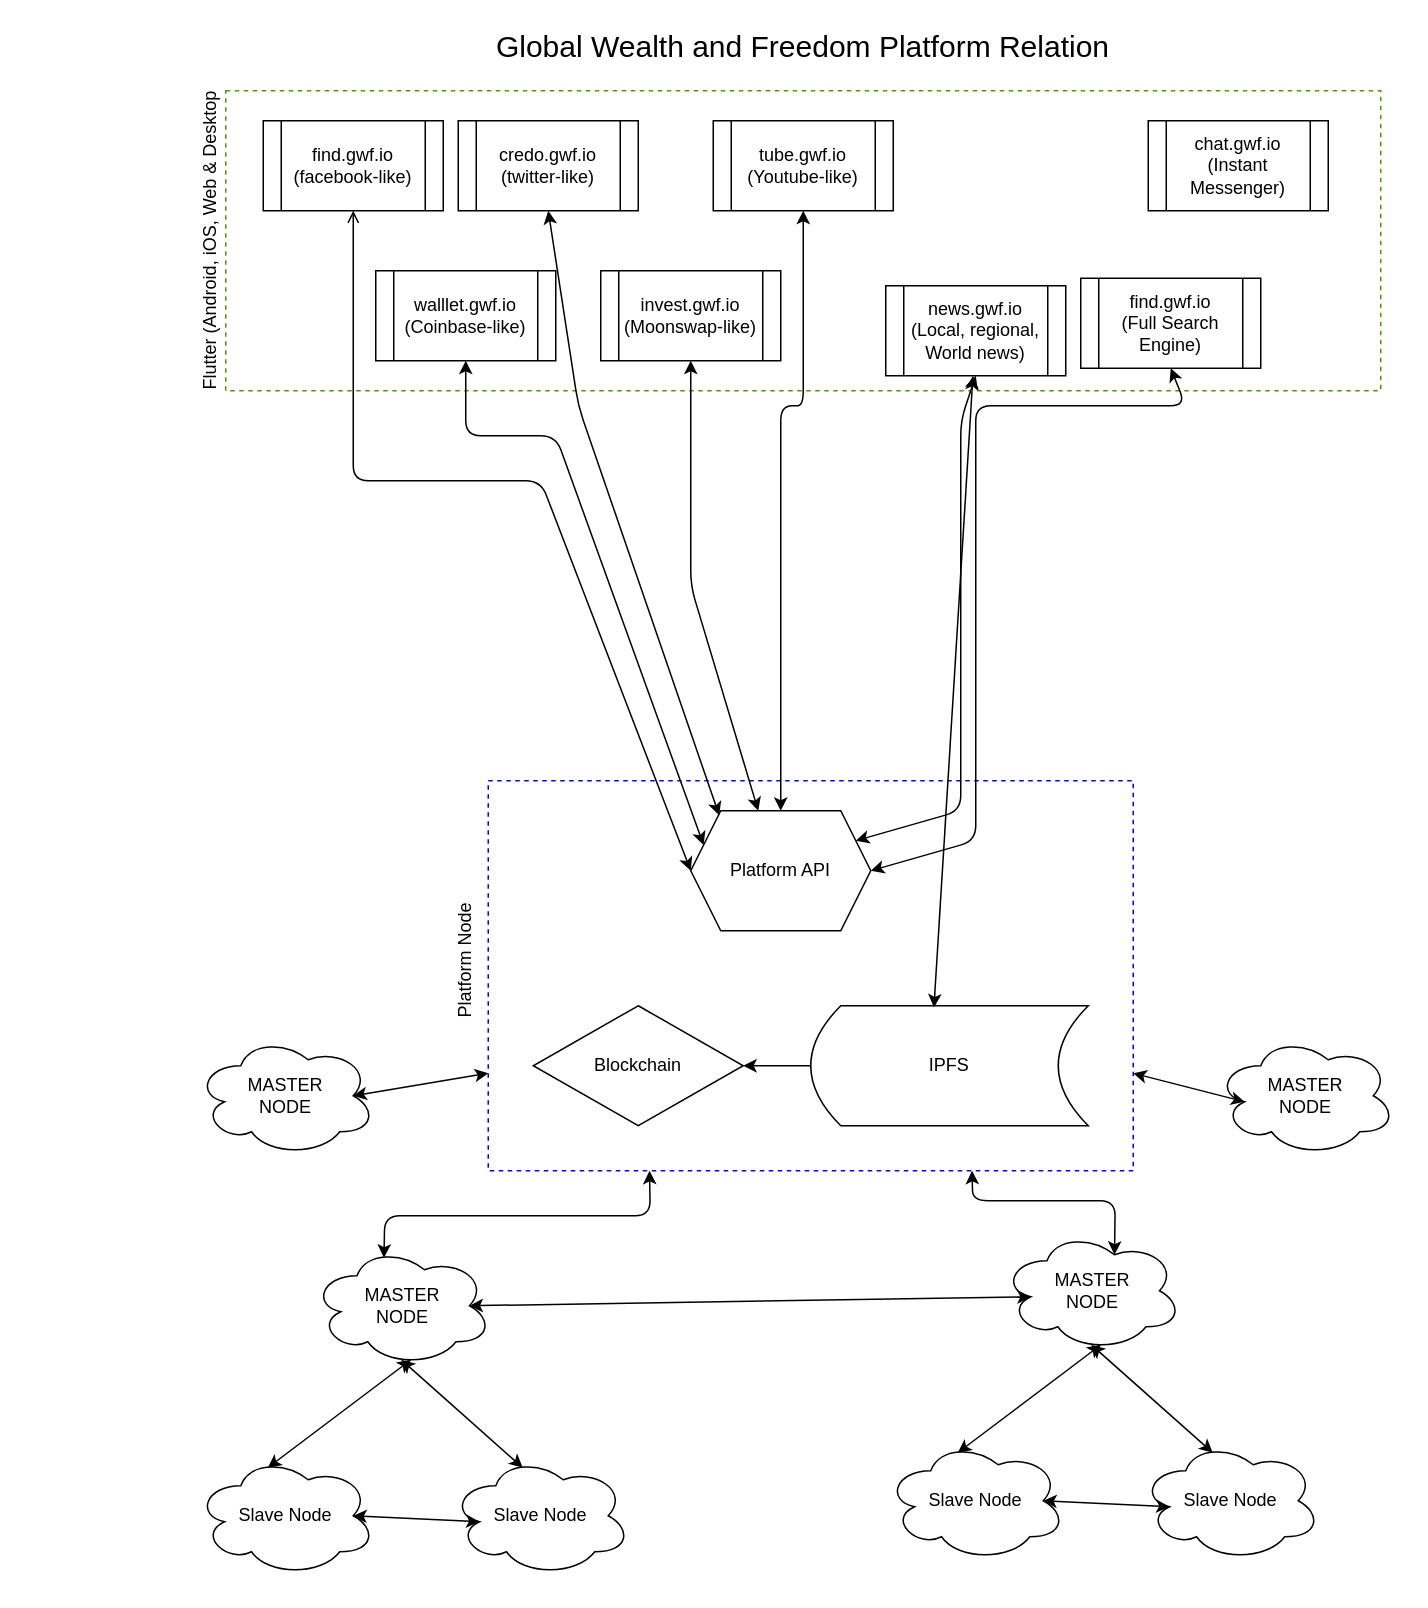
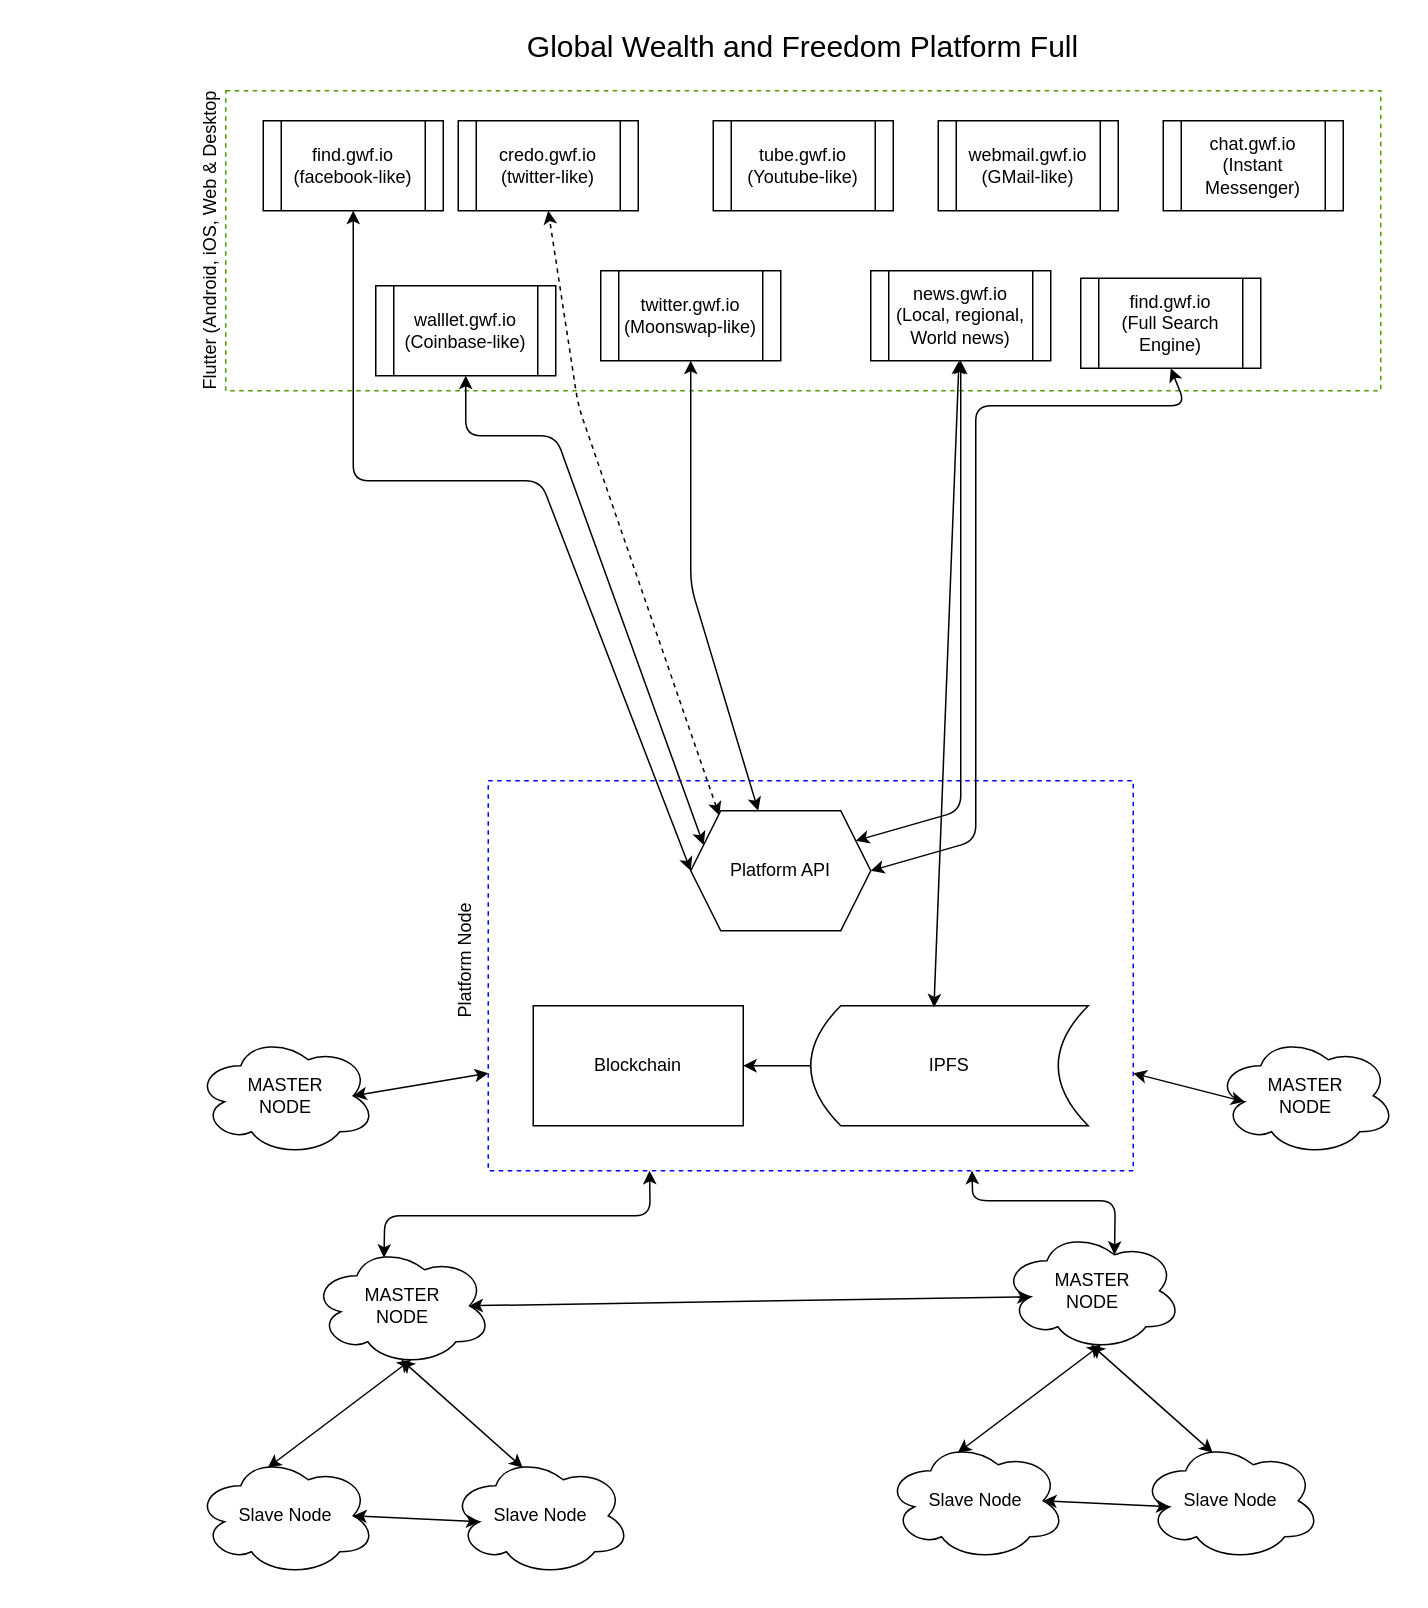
node "Global Wealth and Freedom Platform Relation": label "Global Wealth and Freedom Platform Relation" -> "Global Wealth and Freedom Platform Full"
node "webmail.gwf.io (GMail-like)": added
node "chat.gwf.io (Instant Messenger)": moved (1238, 166) -> (1253, 166)
edge "find.gwf.io (facebook-like)" -- "Platform API": arrowhead open -> classic
node "walllet.gwf.io (Coinbase-like)": moved (466, 316) -> (466, 331)
node "invest.gwf.io (Moonswap-like)": label "invest.gwf.io (Moonswap-like)" -> "twitter.gwf.io (Moonswap-like)"
node "news.gwf.io (Local, regional, World news)": moved (976, 331) -> (961, 316)
edge "tube.gwf.io (Youtube-like)" -- "Platform API": removed
edge "credo.gwf.io (twitter-like)" -- "Platform API": style solid -> dashed
node "Blockchain": shape diamond -> rectangle
